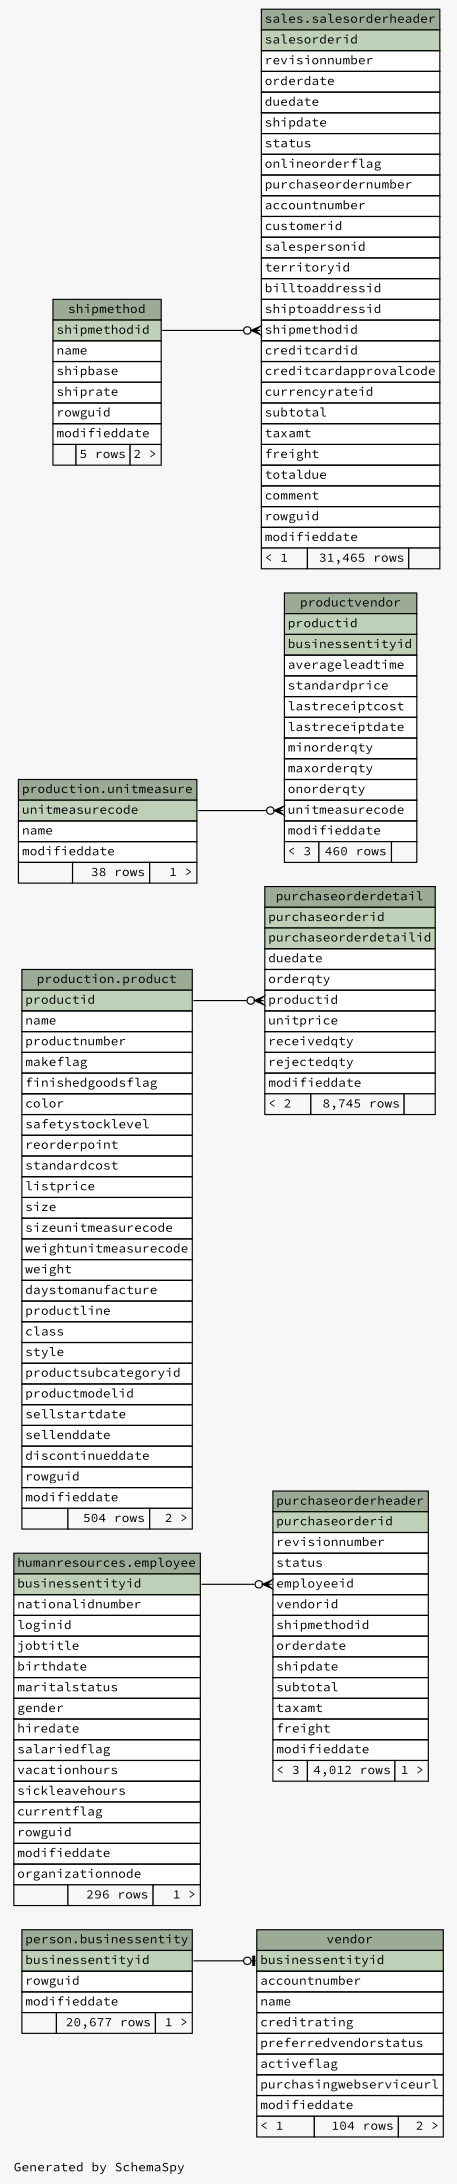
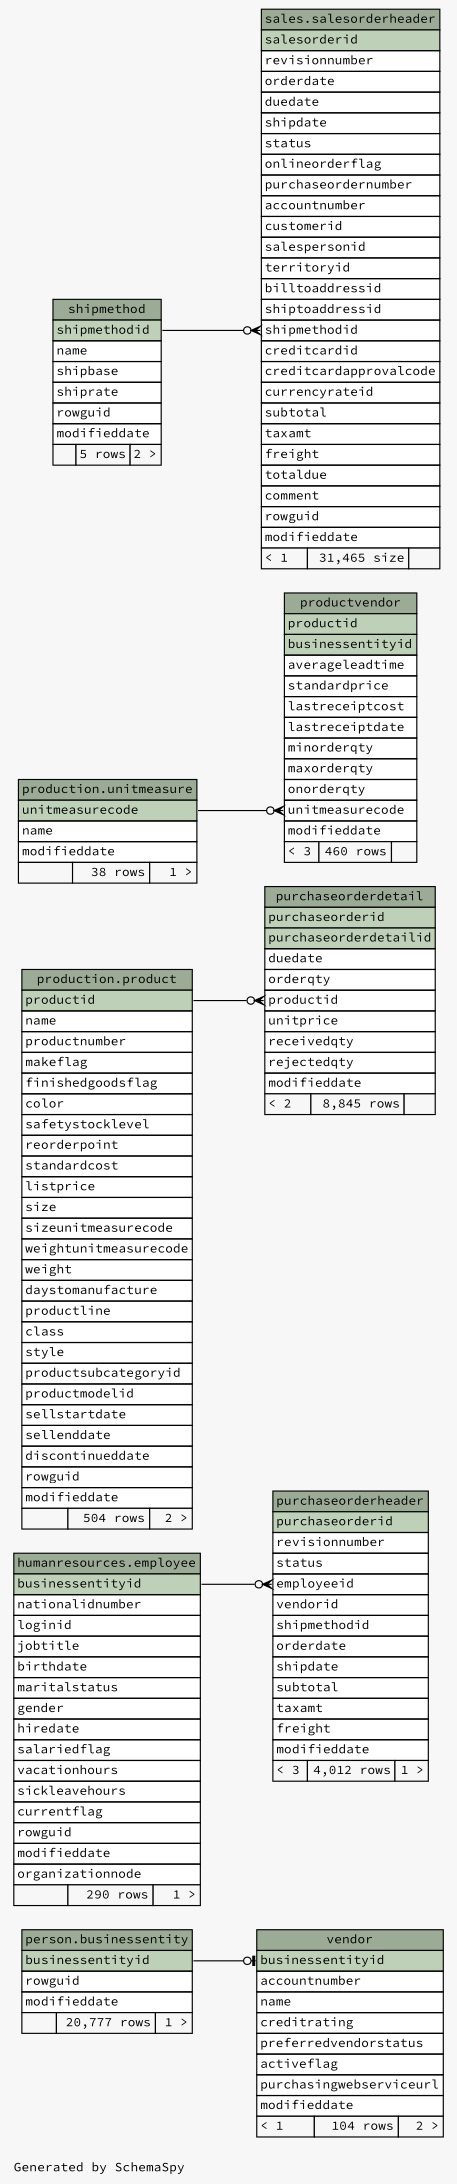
node "sales.salesorderheader": text "31,465 rows" -> "31,465 size"
node "purchaseorderdetail": text "8,745 rows" -> "8,845 rows"
node "humanresources.employee": text "296 rows" -> "290 rows"
node "person.businessentity": text "20,677 rows" -> "20,777 rows"
